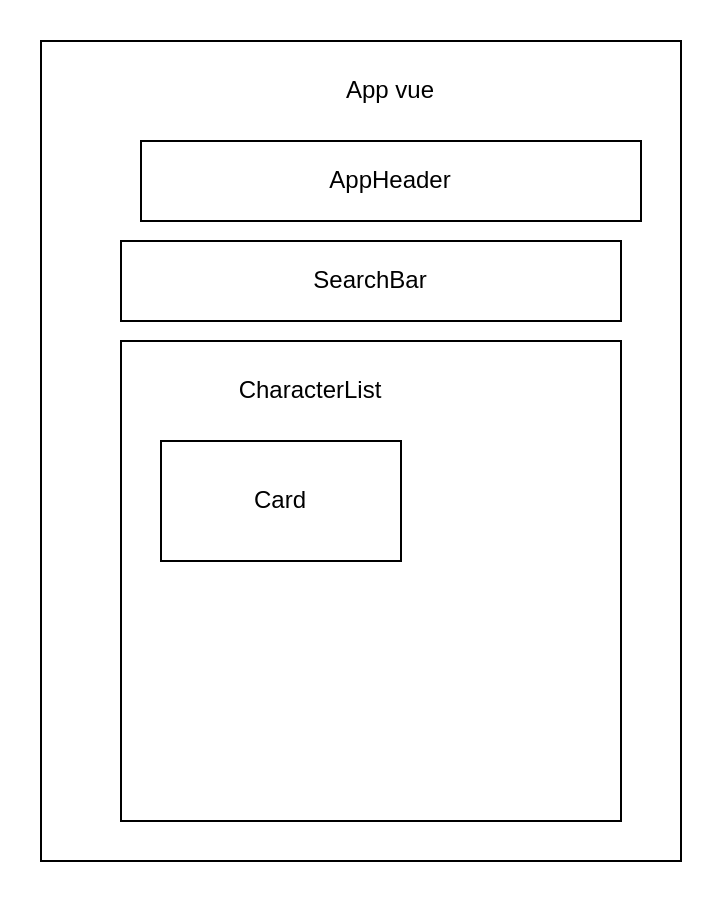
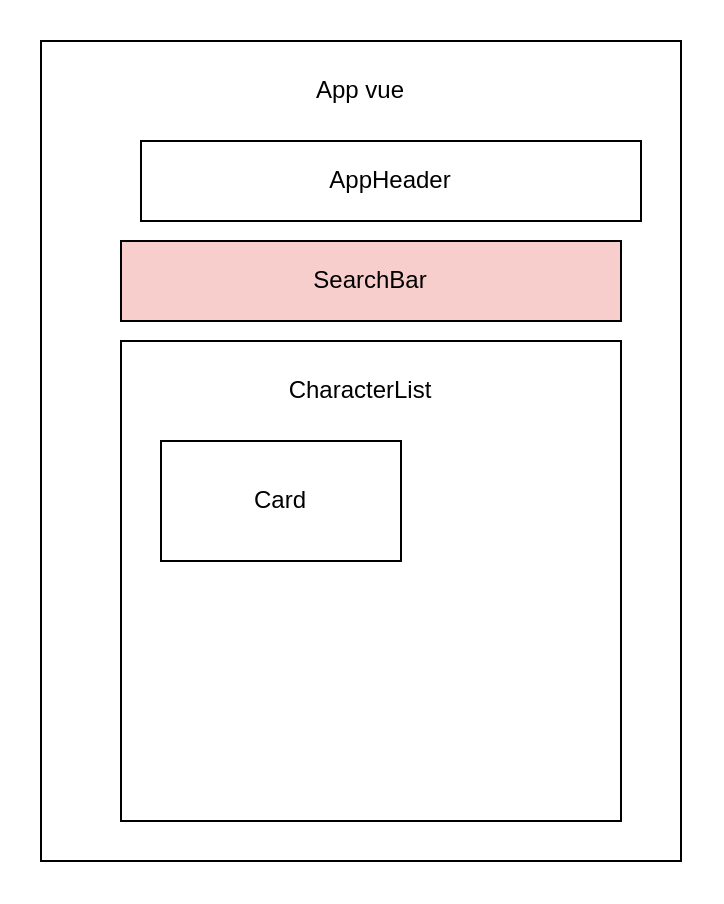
node "App vue": moved (391, 91) -> (361, 91)
node "SearchBar": fillcolor #ffffff -> #f8cecc
node "CharacterList": moved (311, 391) -> (361, 391)
